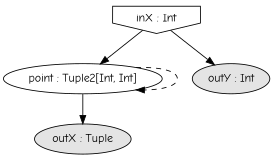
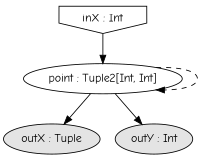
edge "inX : Int" -> "outY : Int": now "point : Tuple2[Int, Int]" -> "outY : Int"
